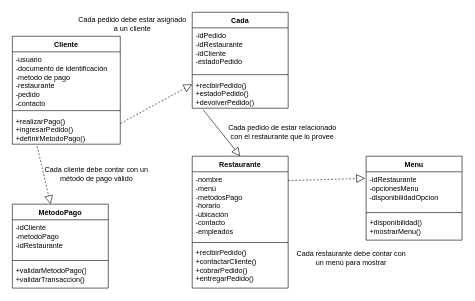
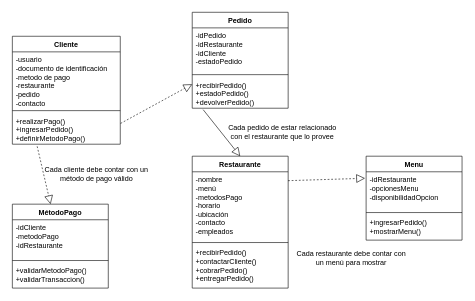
node "Cada": label "Cada" -> "Pedido"
node "Cada pedido debe estar asignado a un cliente": removed
node "+disponibilidad() +mostrarMenu()": label "+disponibilidad() +mostrarMenu()" -> "+ingresarPedido() +mostrarMenu()"
